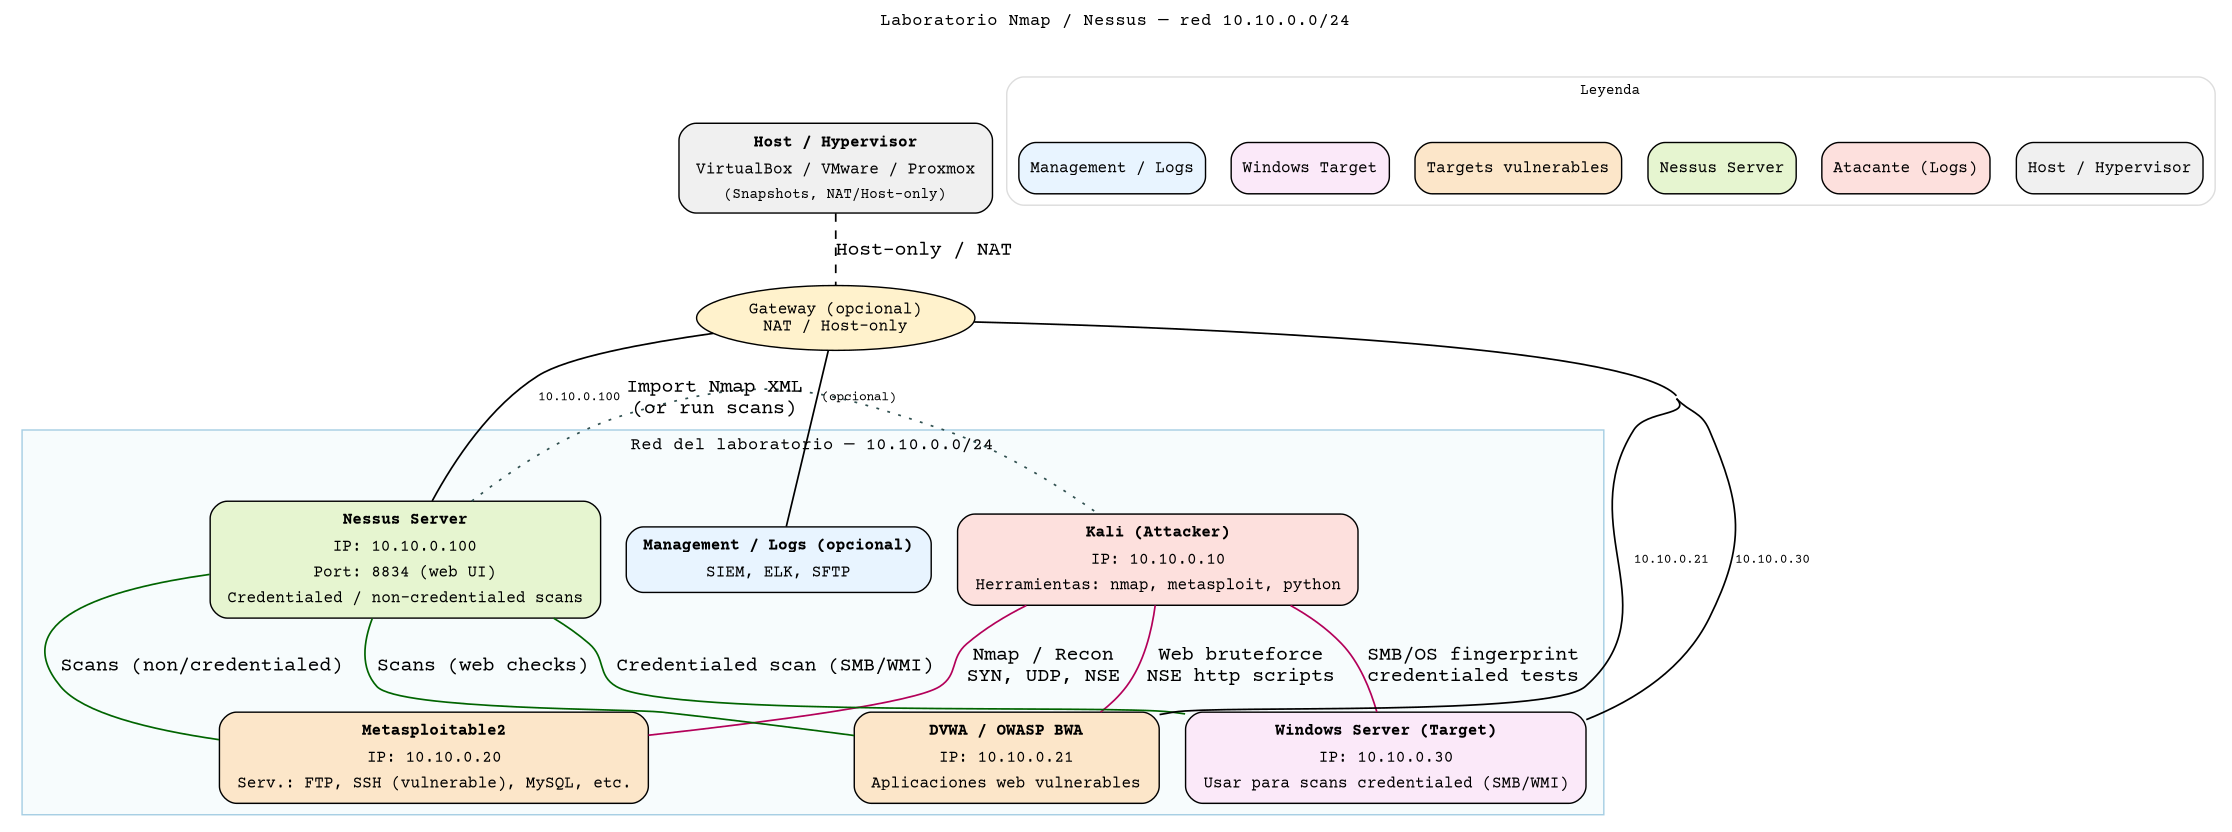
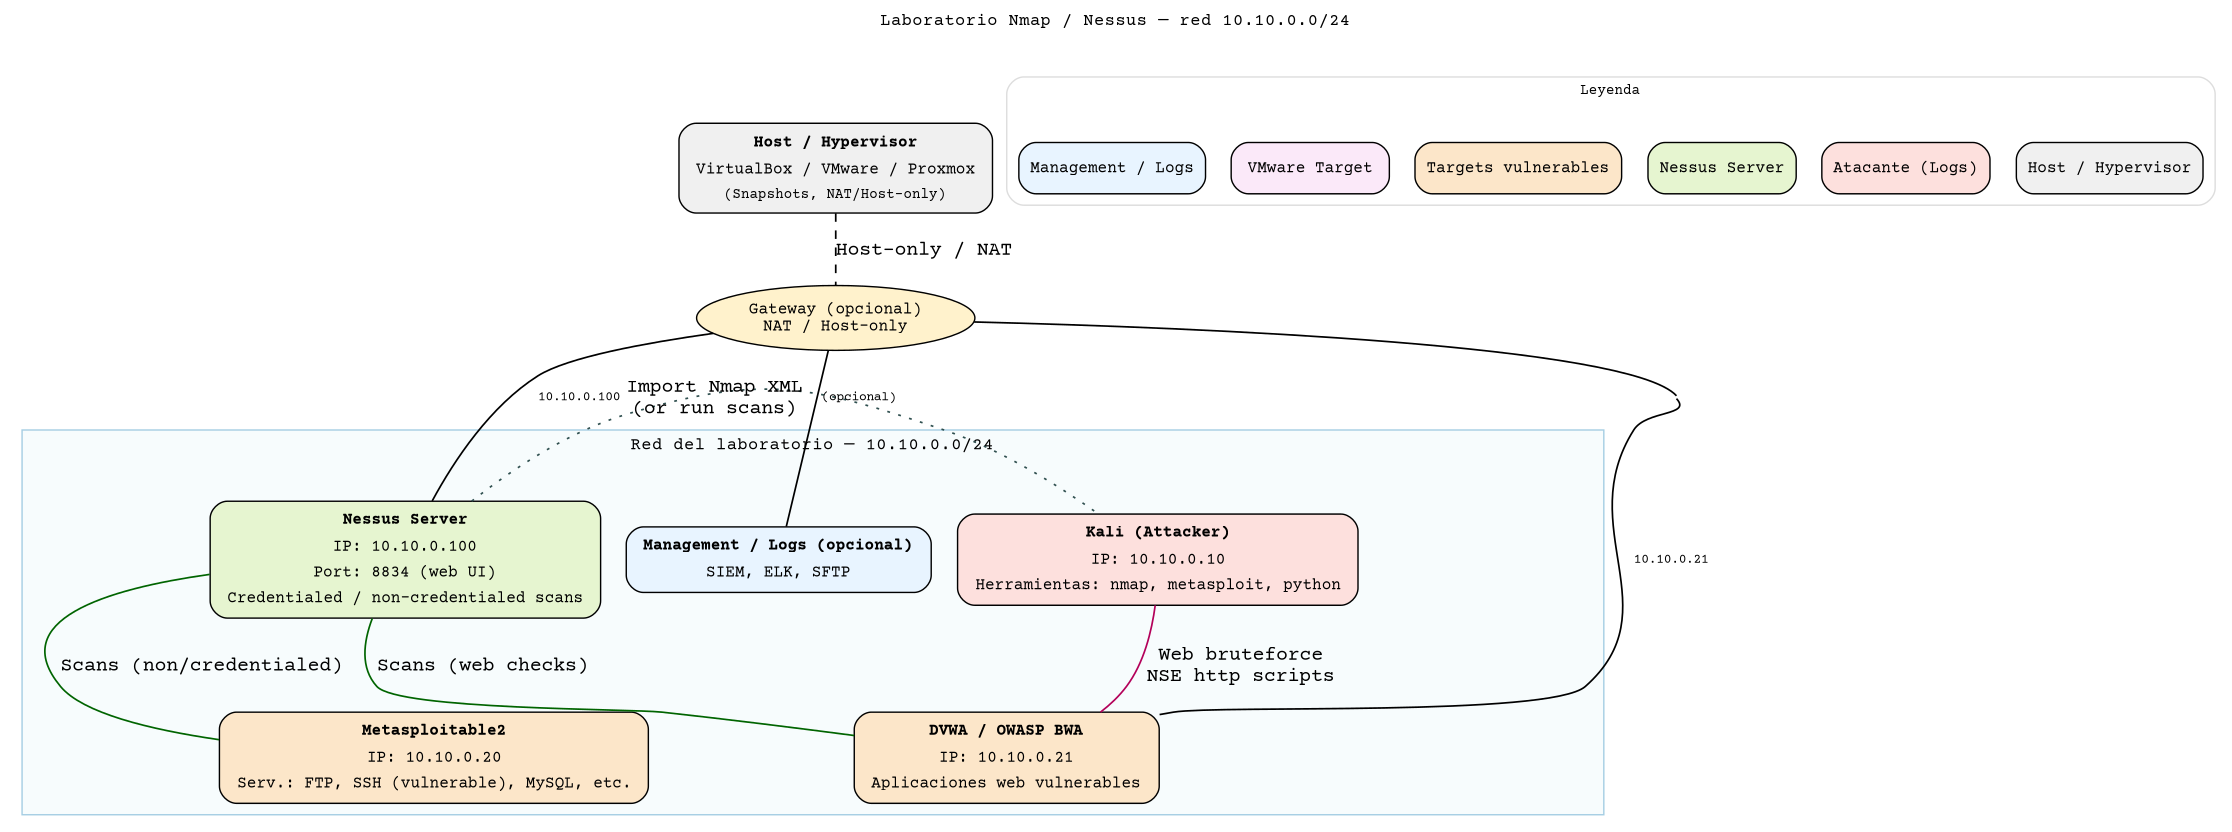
node "Windows Target": label "Windows Target" -> "VMware Target"
edge "Kali (Attacker)" -- "Metasploitable2": removed, label "Nmap / Recon SYN, UDP, NSE"
node "Windows Server (Target)": removed
